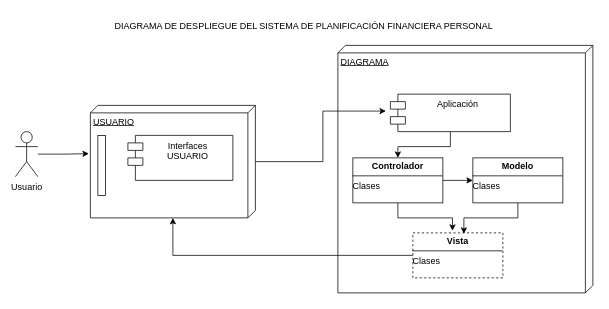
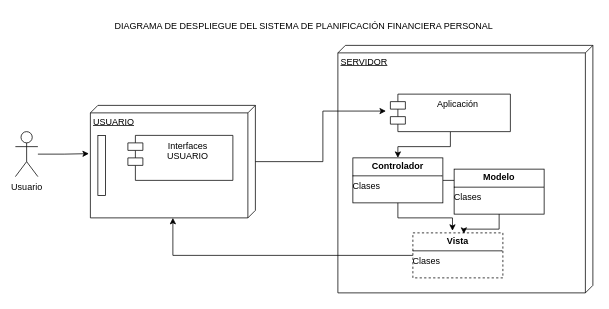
node "DIAGRAMA": label "DIAGRAMA" -> "SERVIDOR"
node "Modelo Clases": moved (518, 180) -> (499, 192)
